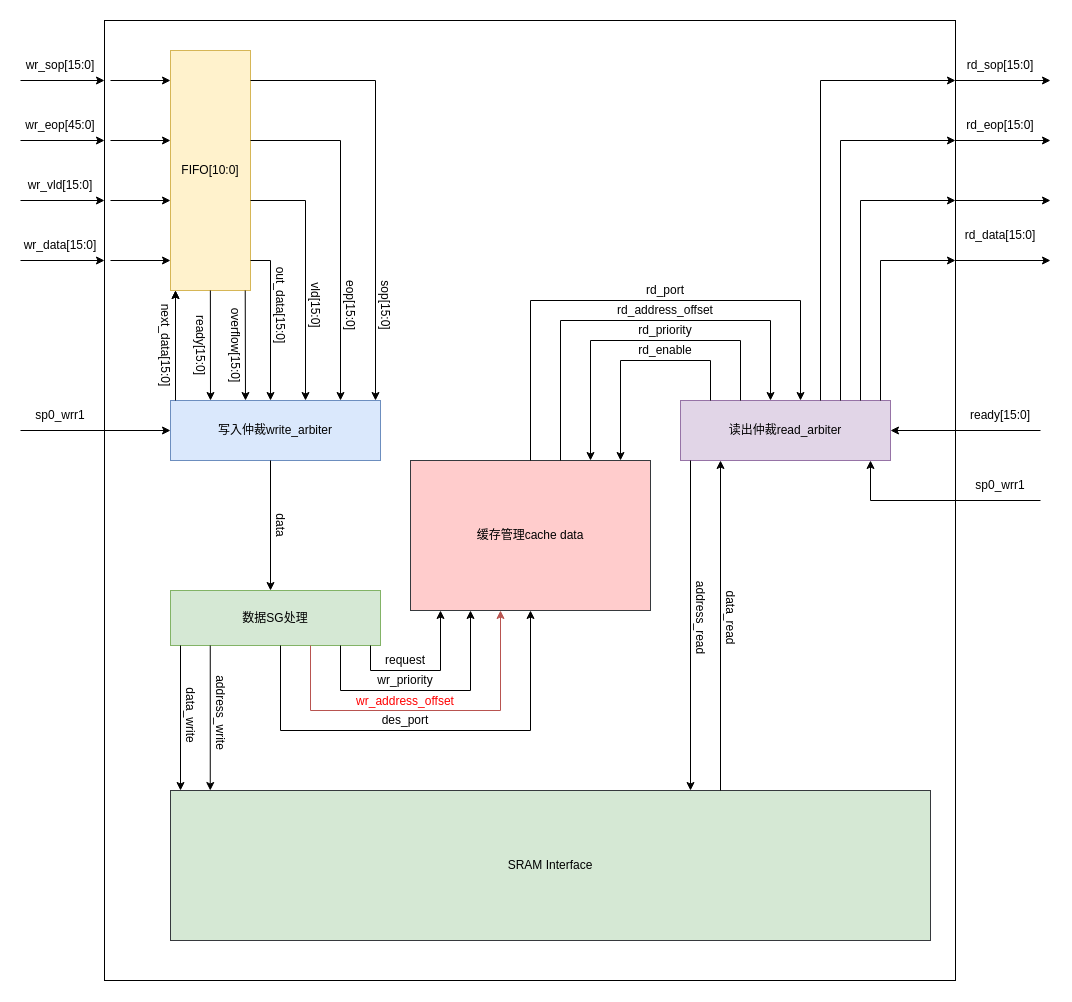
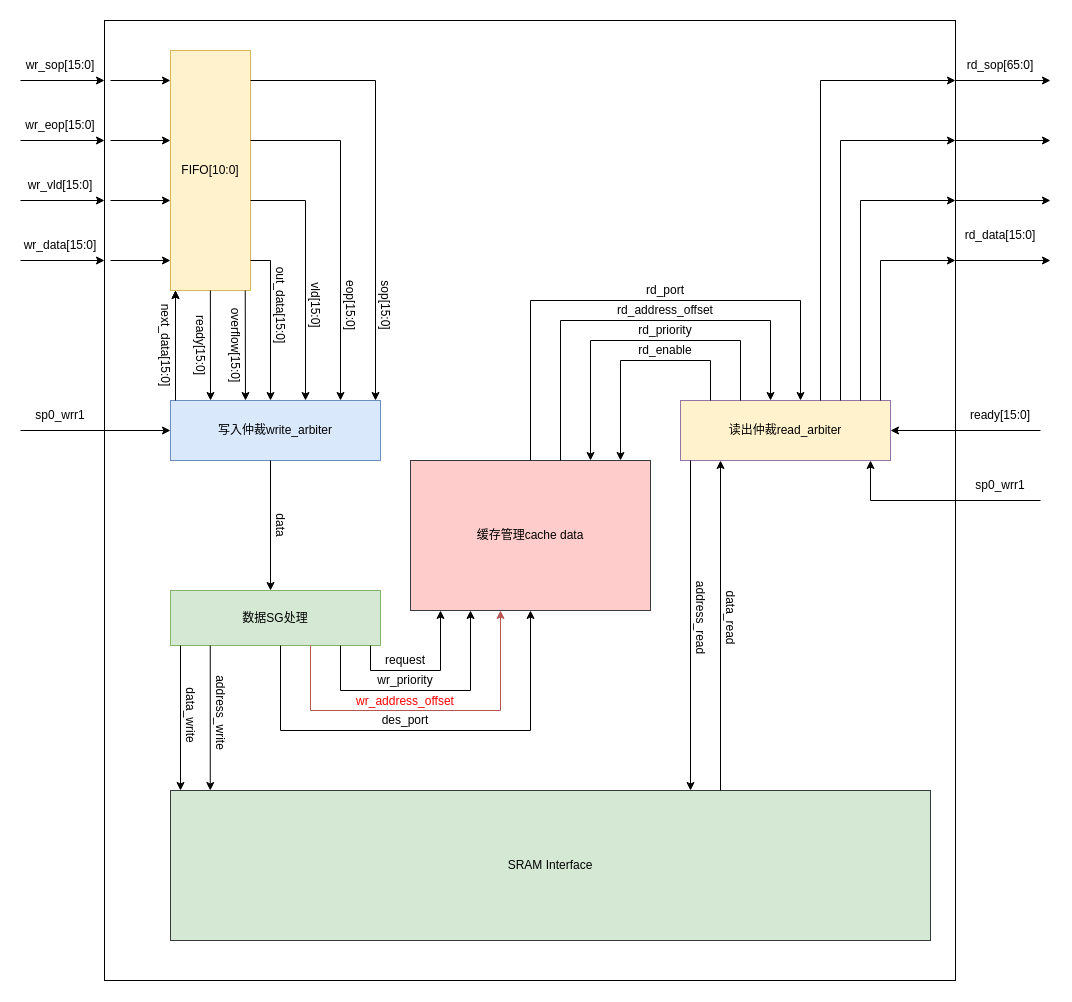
node "rd_sop[15:0]": label "rd_sop[15:0]" -> "rd_sop[65:0]"
node "wr_eop[45:0]": label "wr_eop[45:0]" -> "wr_eop[15:0]"
node "rd_eop[15:0]": removed
node "读出仲裁read_arbiter": fillcolor #e1d5e7 -> #fff2cc
